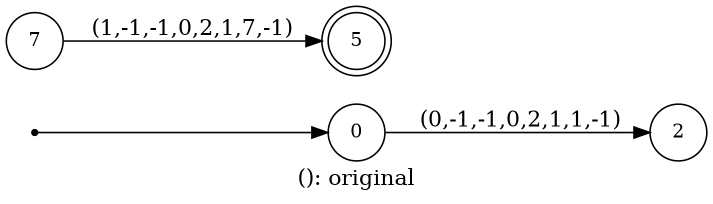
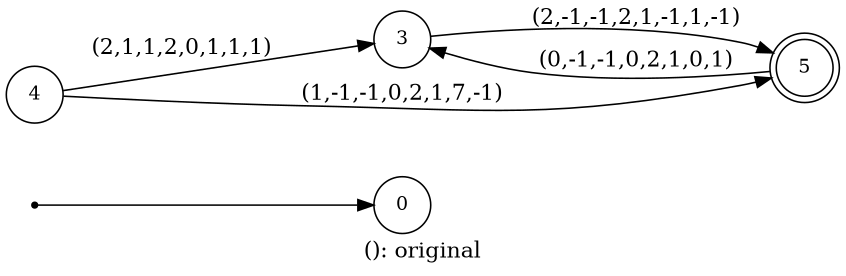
node "3": added
node "7": label "7" -> "4"
node "2": removed
